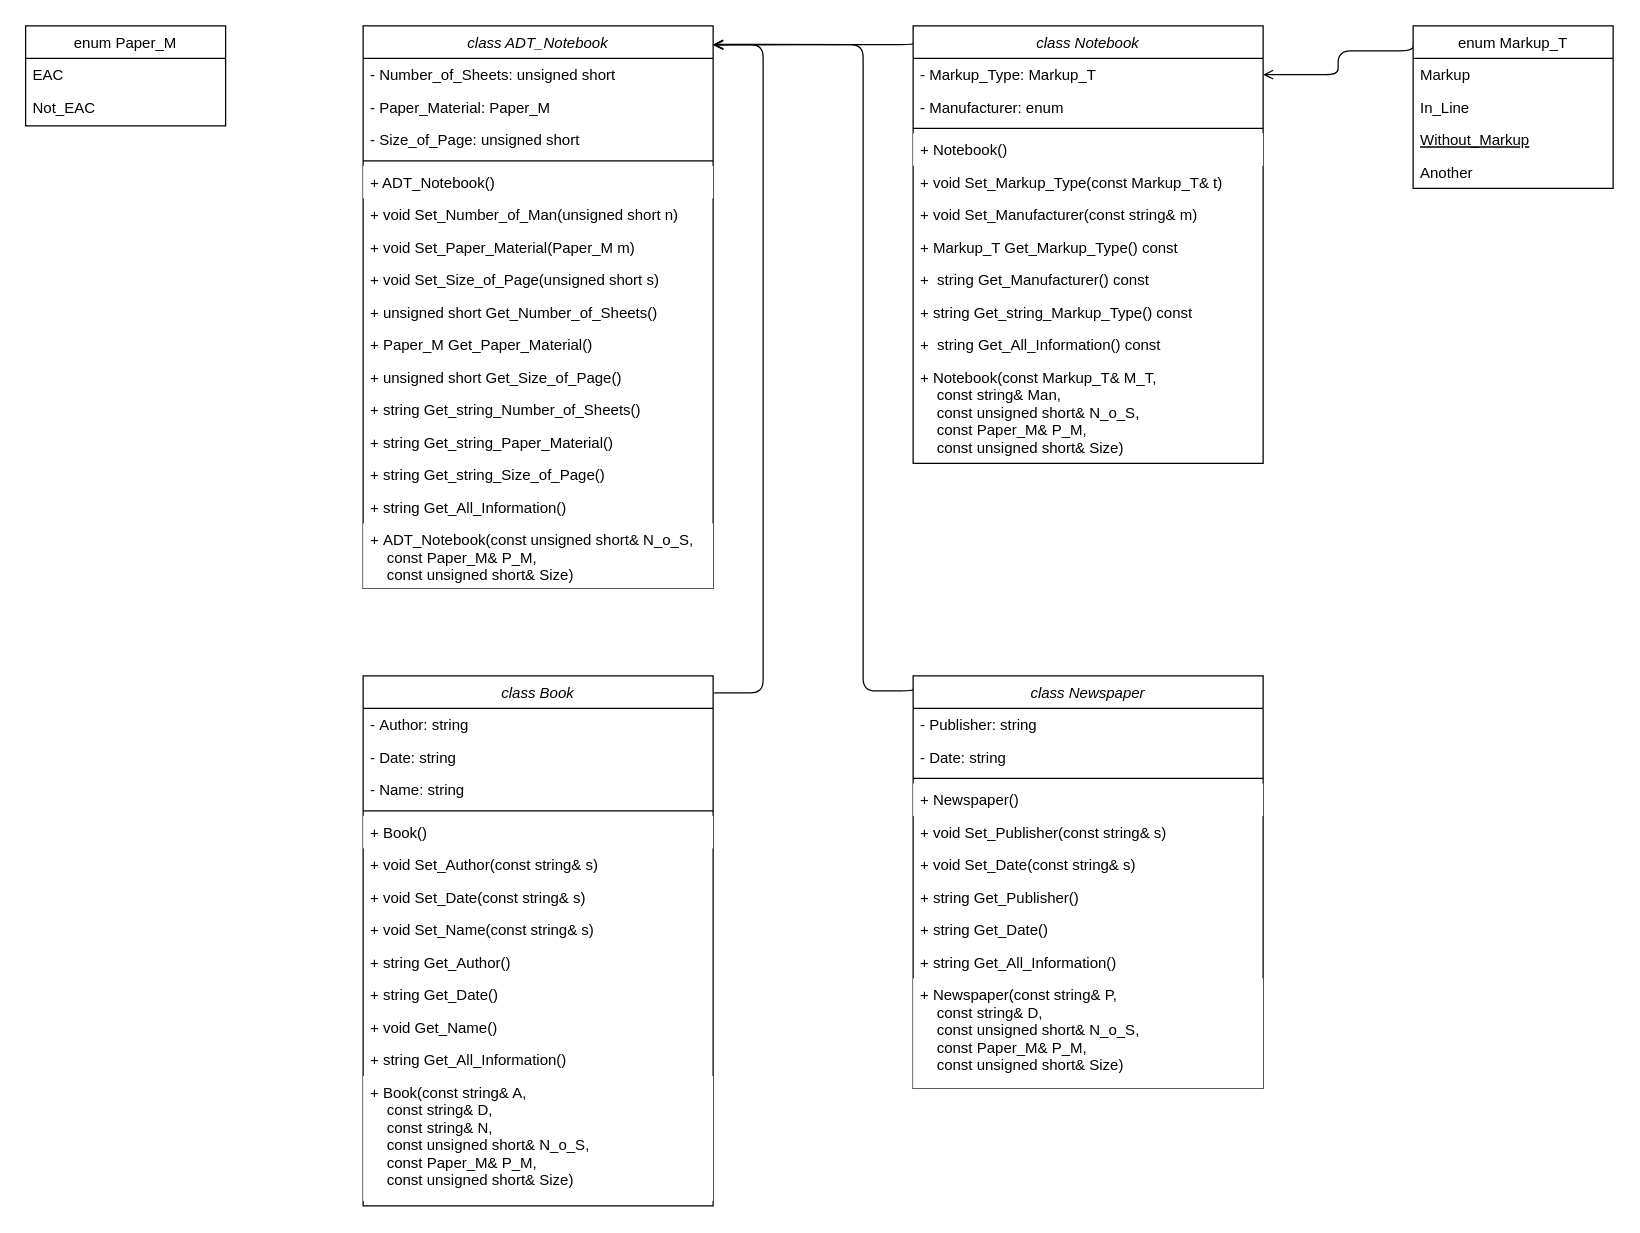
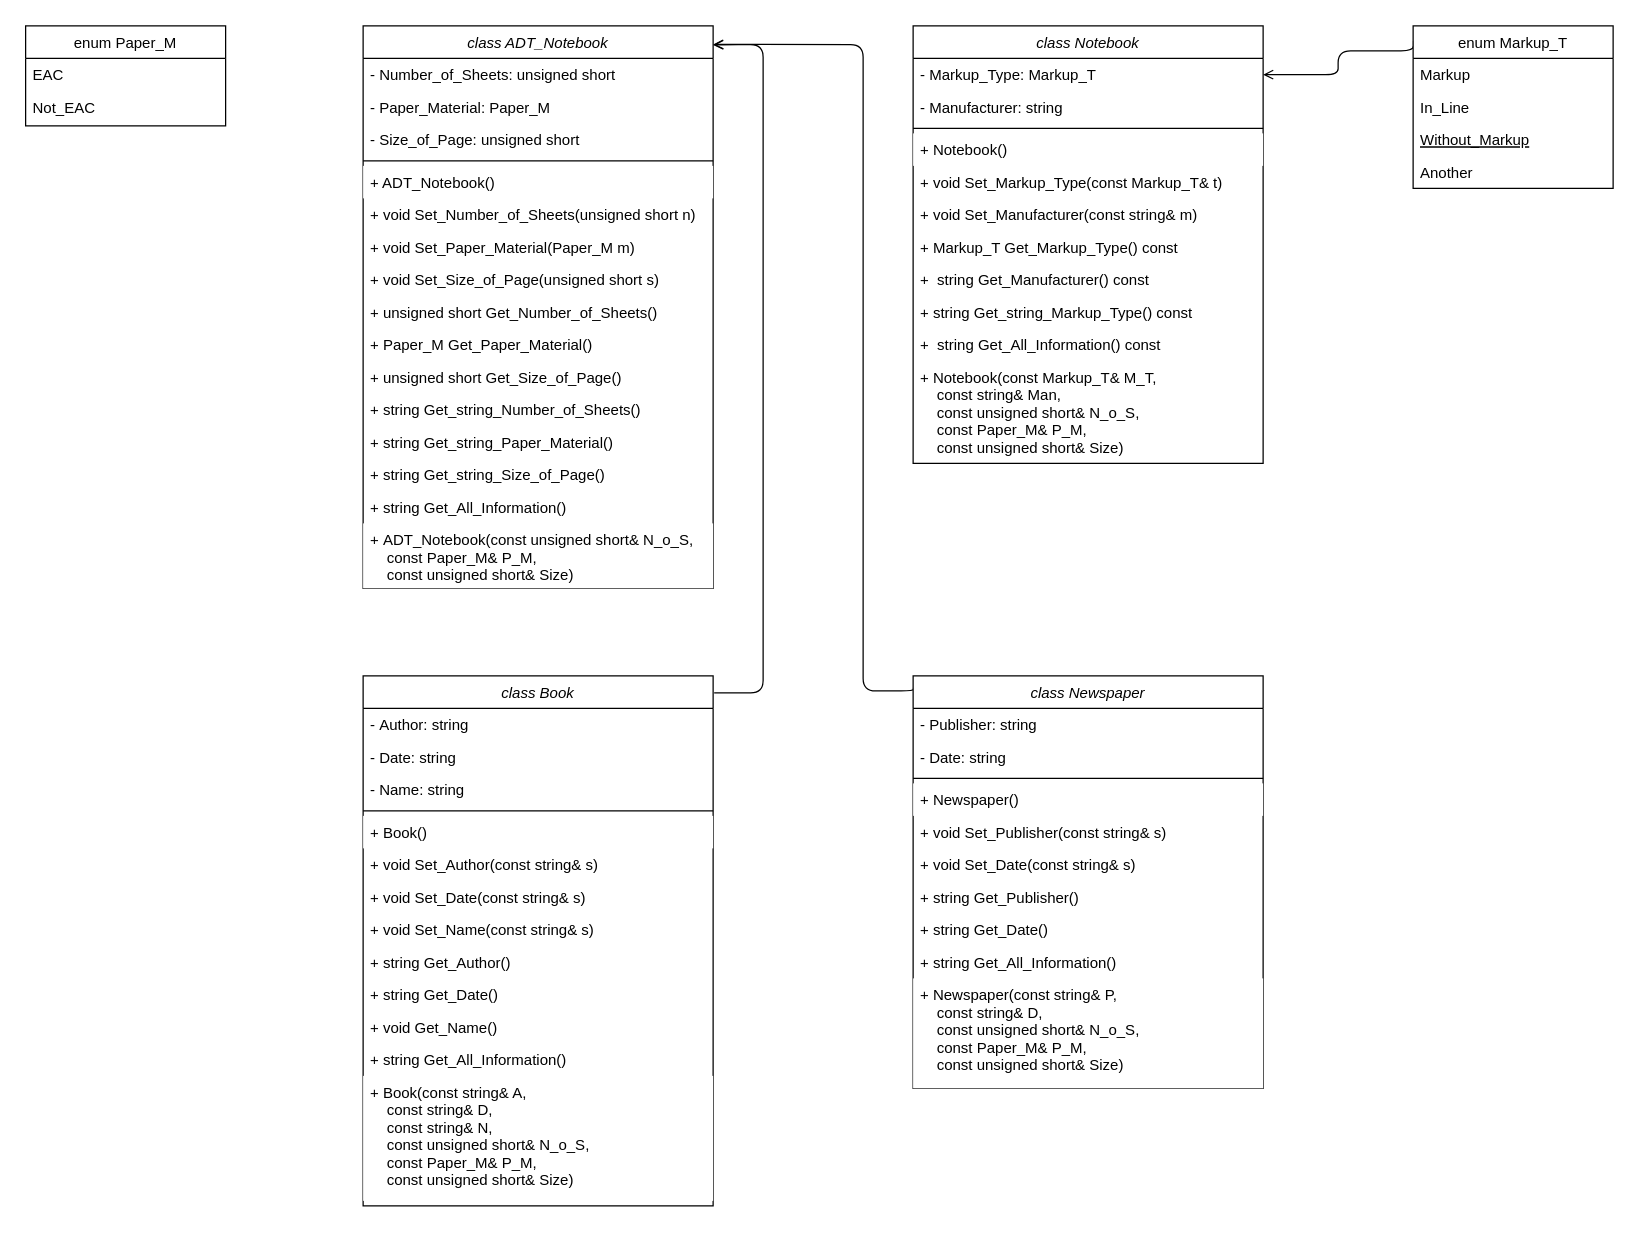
edge "class Notebook" -> "class ADT_Notebook": removed
node "- Manufacturer: enum": label "- Manufacturer: enum" -> "- Manufacturer: string"
node "+ void Set_Number_of_Man(unsigned short n)": label "+ void Set_Number_of_Man(unsigned short n)" -> "+ void Set_Number_of_Sheets(unsigned short n)"
